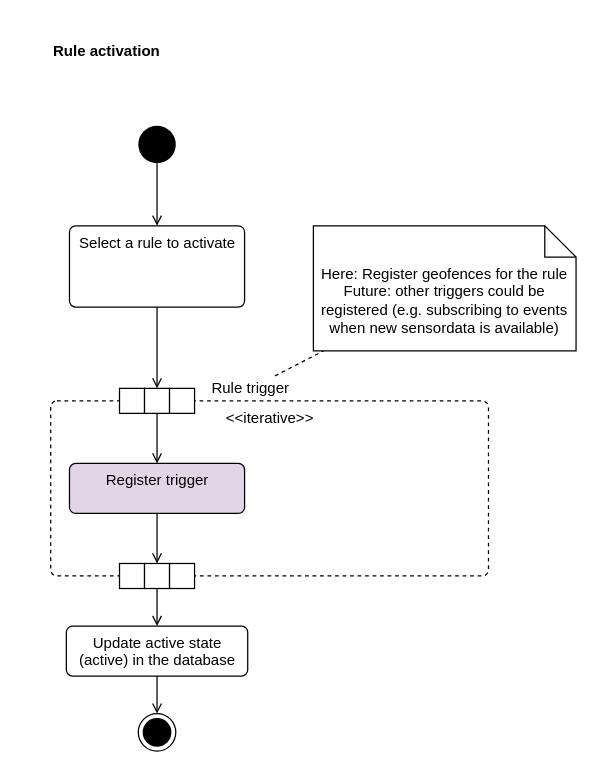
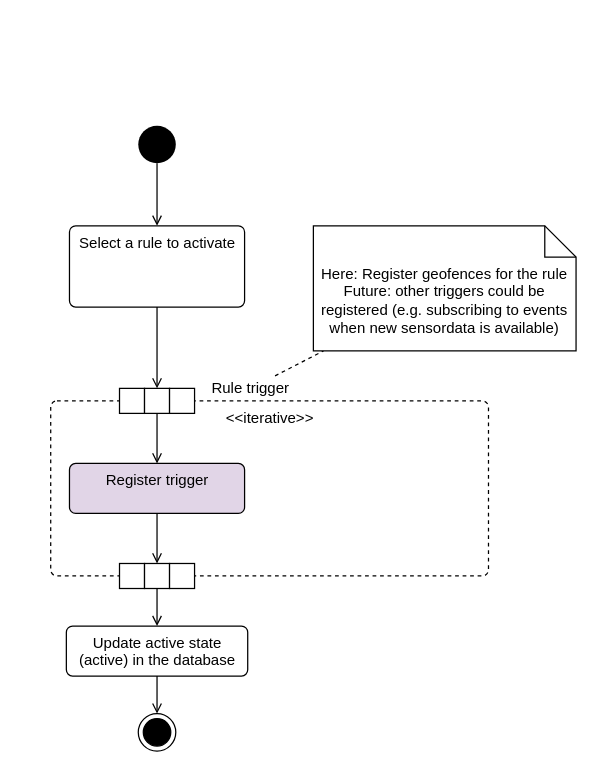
node "Rule activation": removed
